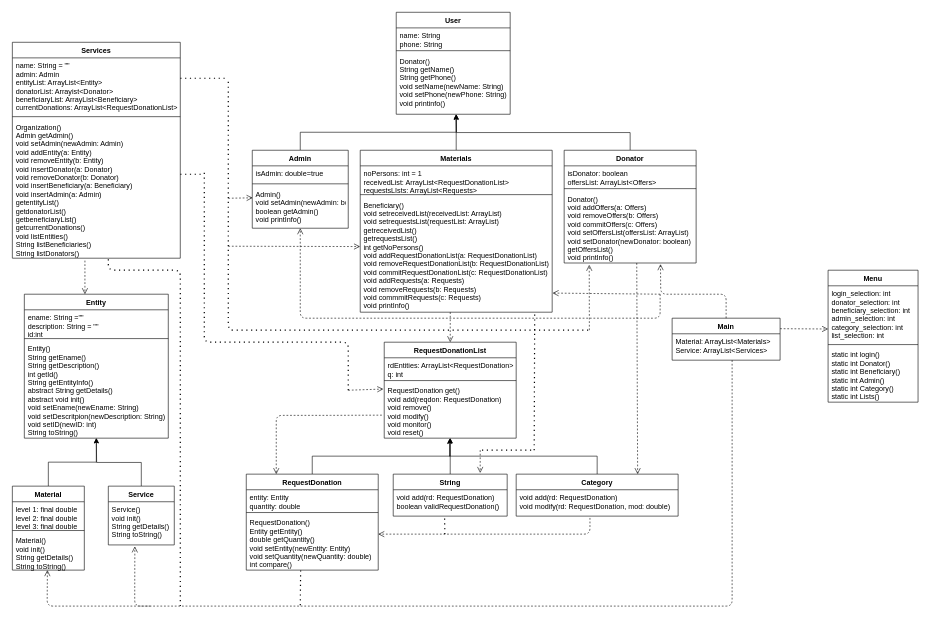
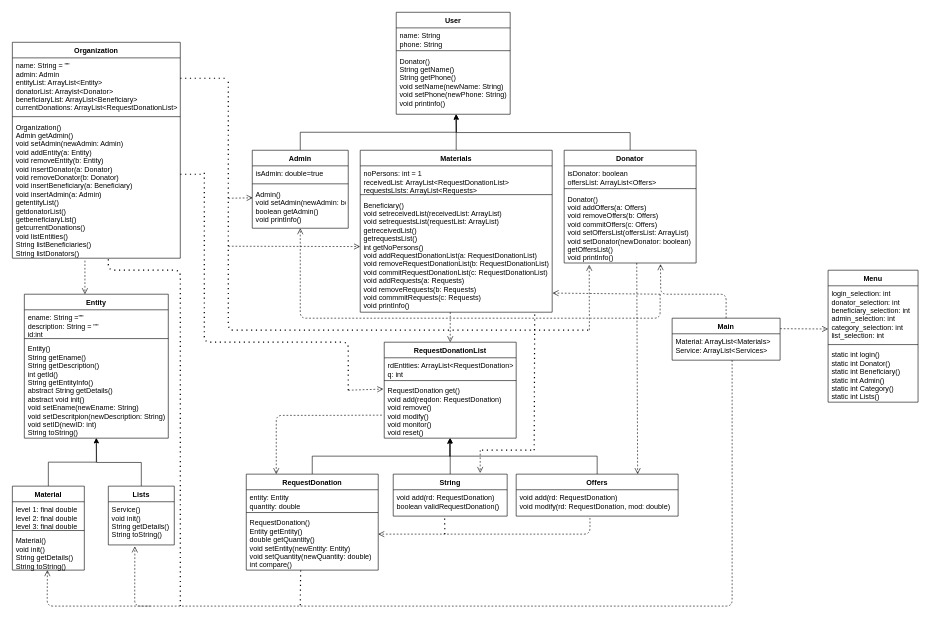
node "Services": label "Services" -> "Organization"
node "Category": label "Category" -> "Offers"
node "Service": label "Service" -> "Lists"
